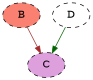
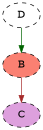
edge "D" -> "C": now "D" -> "B"
